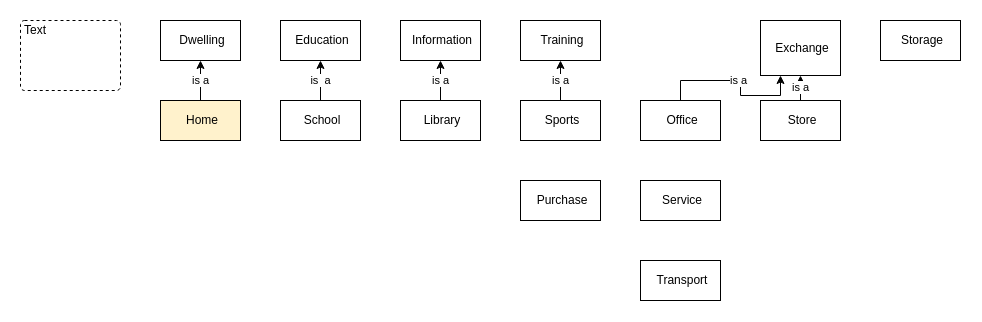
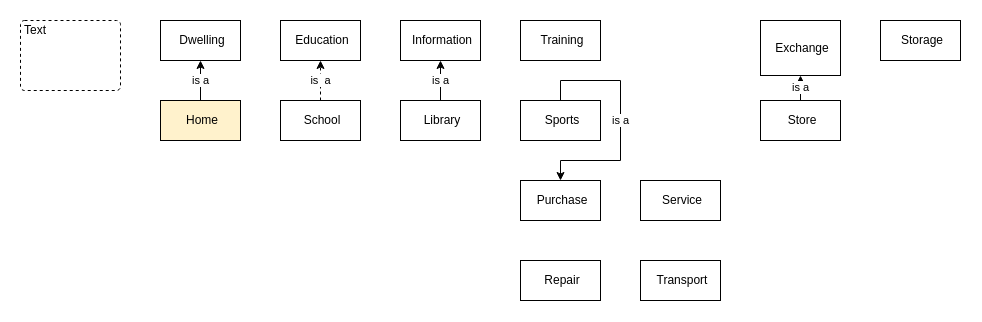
edge "Sports" -> "Training": now "Sports" -> "Purchase"
edge "Office" -> "Exchange": removed, label "is a"
edge "School" -> "Education": style solid -> dashed
node "Office": removed
node "Repair": added
